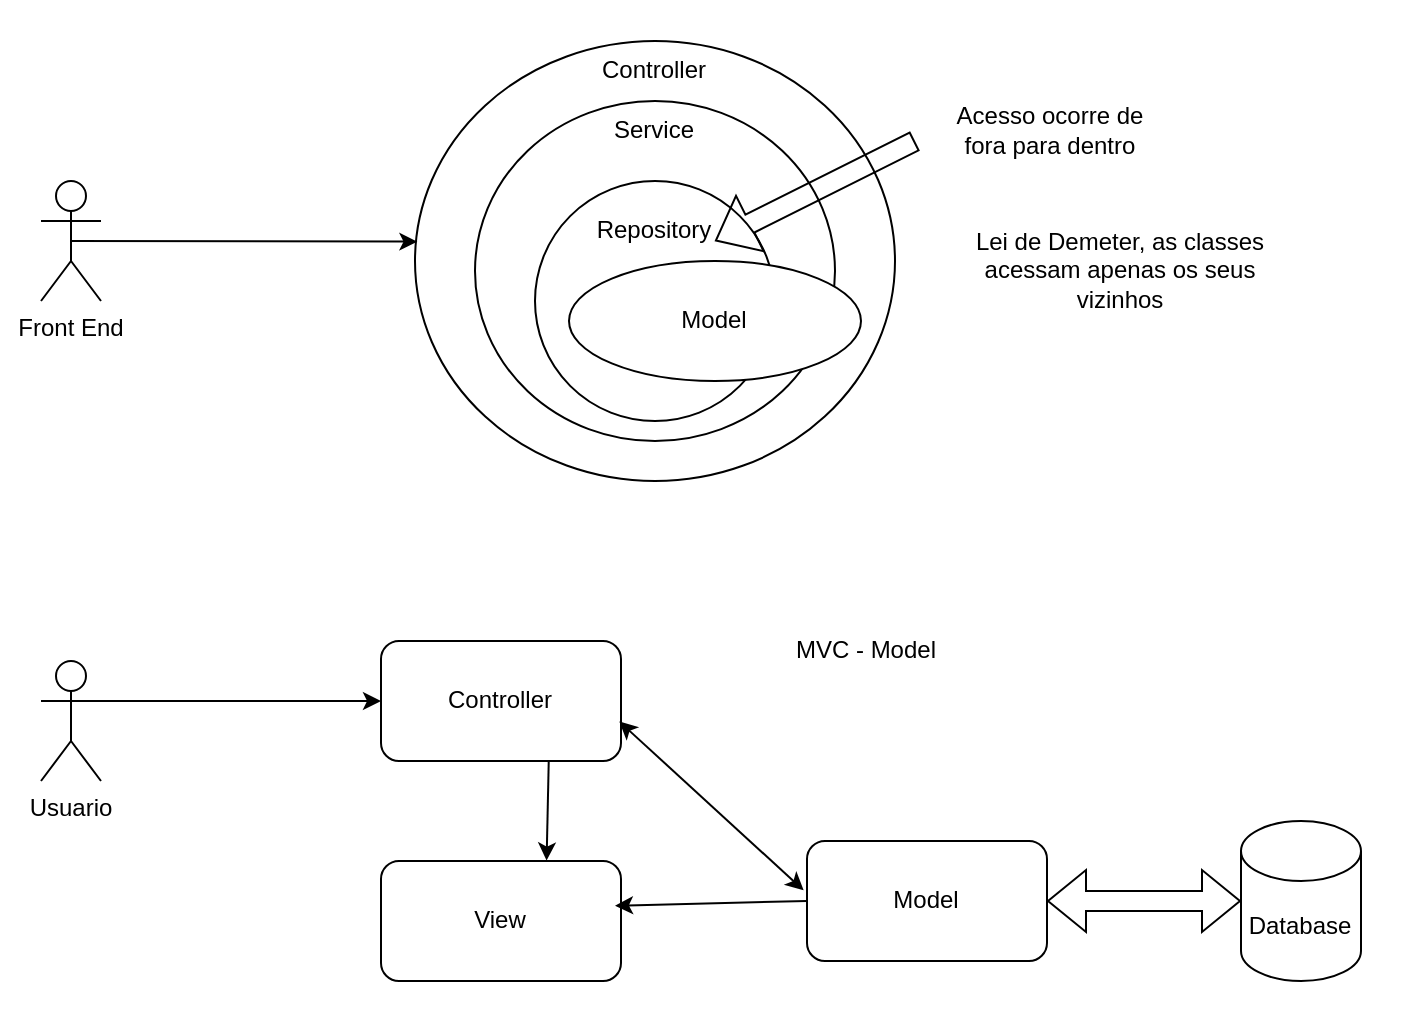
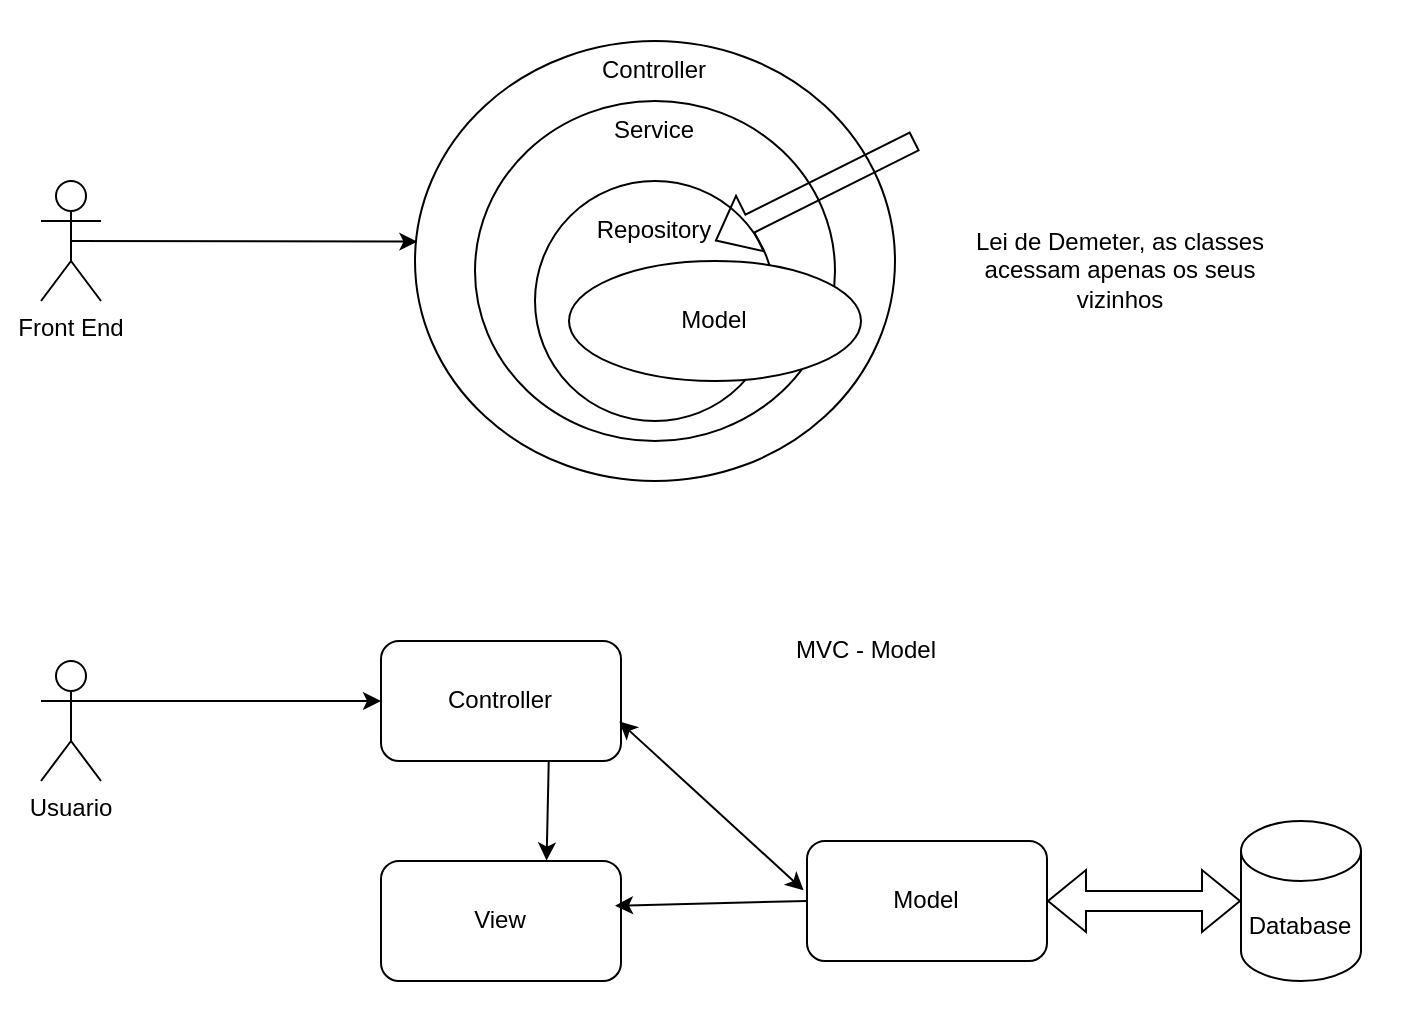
node "Acesso ocorre de fora para dentro": removed
